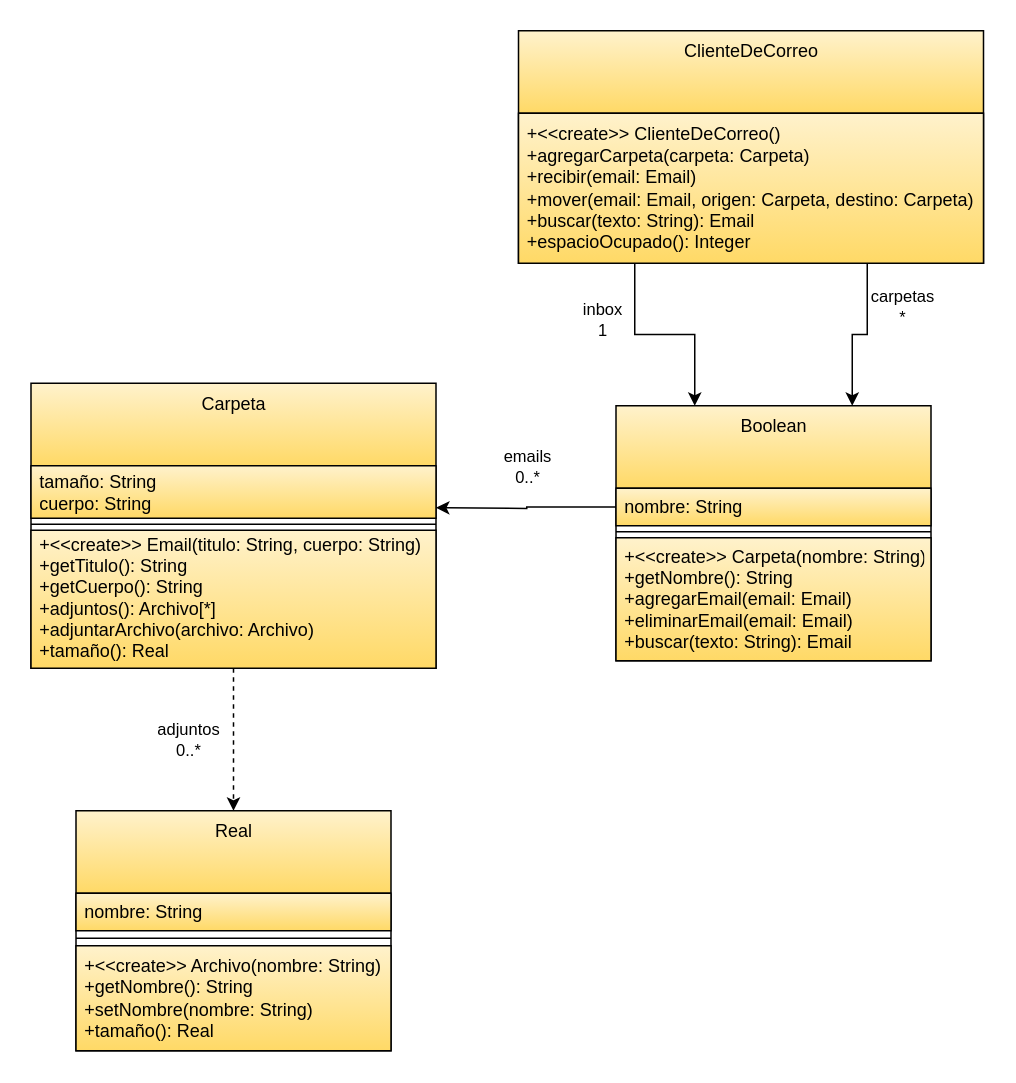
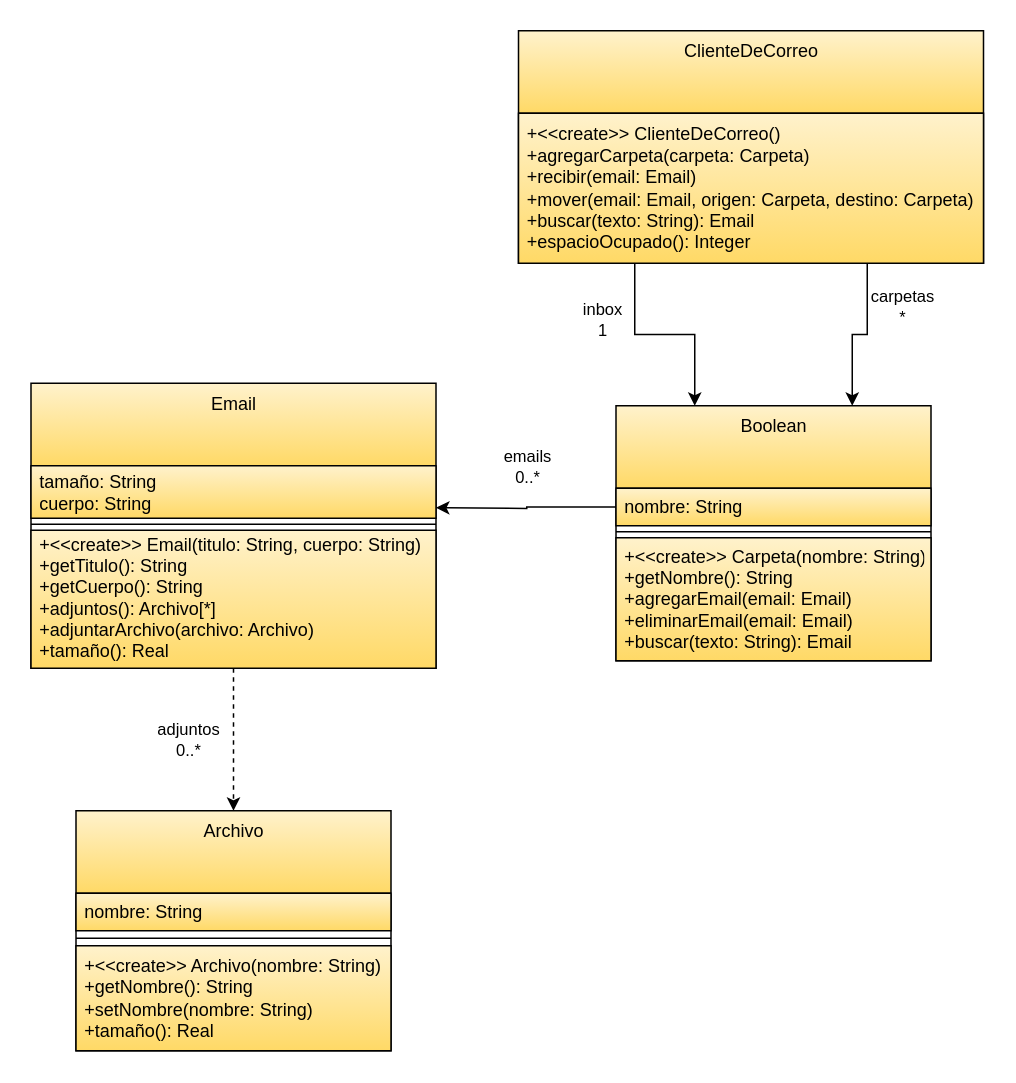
node "Carpeta": label "Carpeta" -> "Email"
node "Real": label "Real" -> "Archivo"
